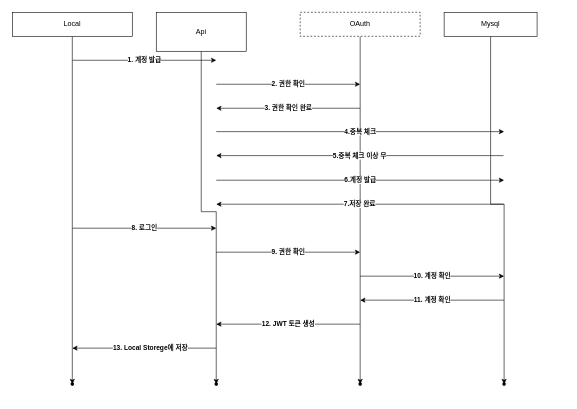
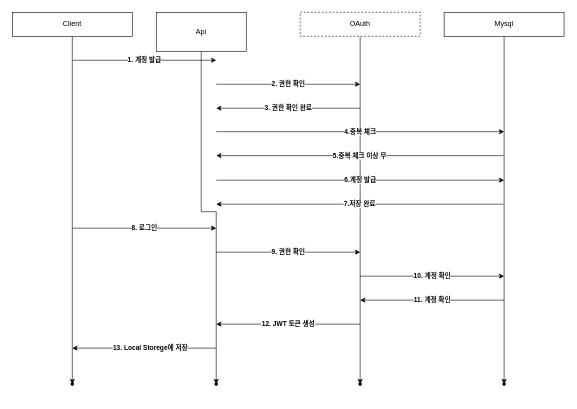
node "Local": label "Local" -> "Client"
node "Mysql": size 93x24 -> 120x24
